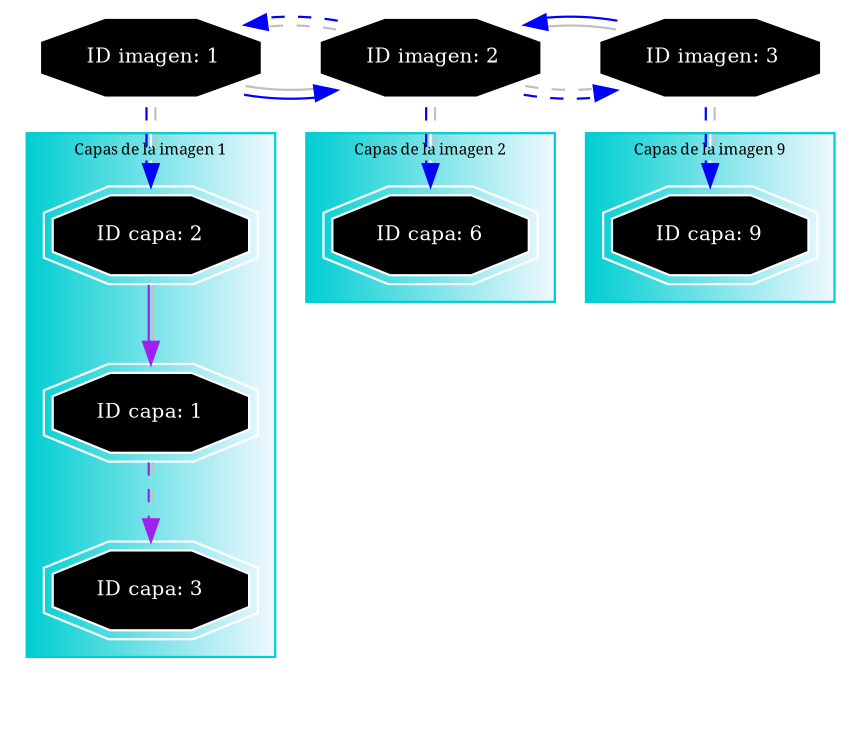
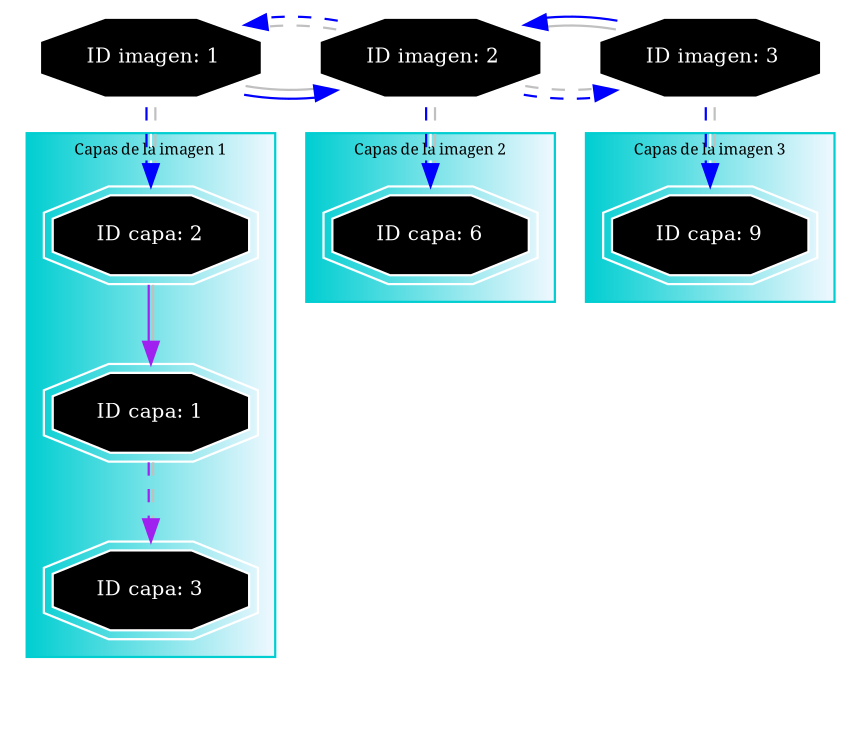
cluster "Capas de la imagen 9": label "Capas de la imagen 9" -> "Capas de la imagen 3"
